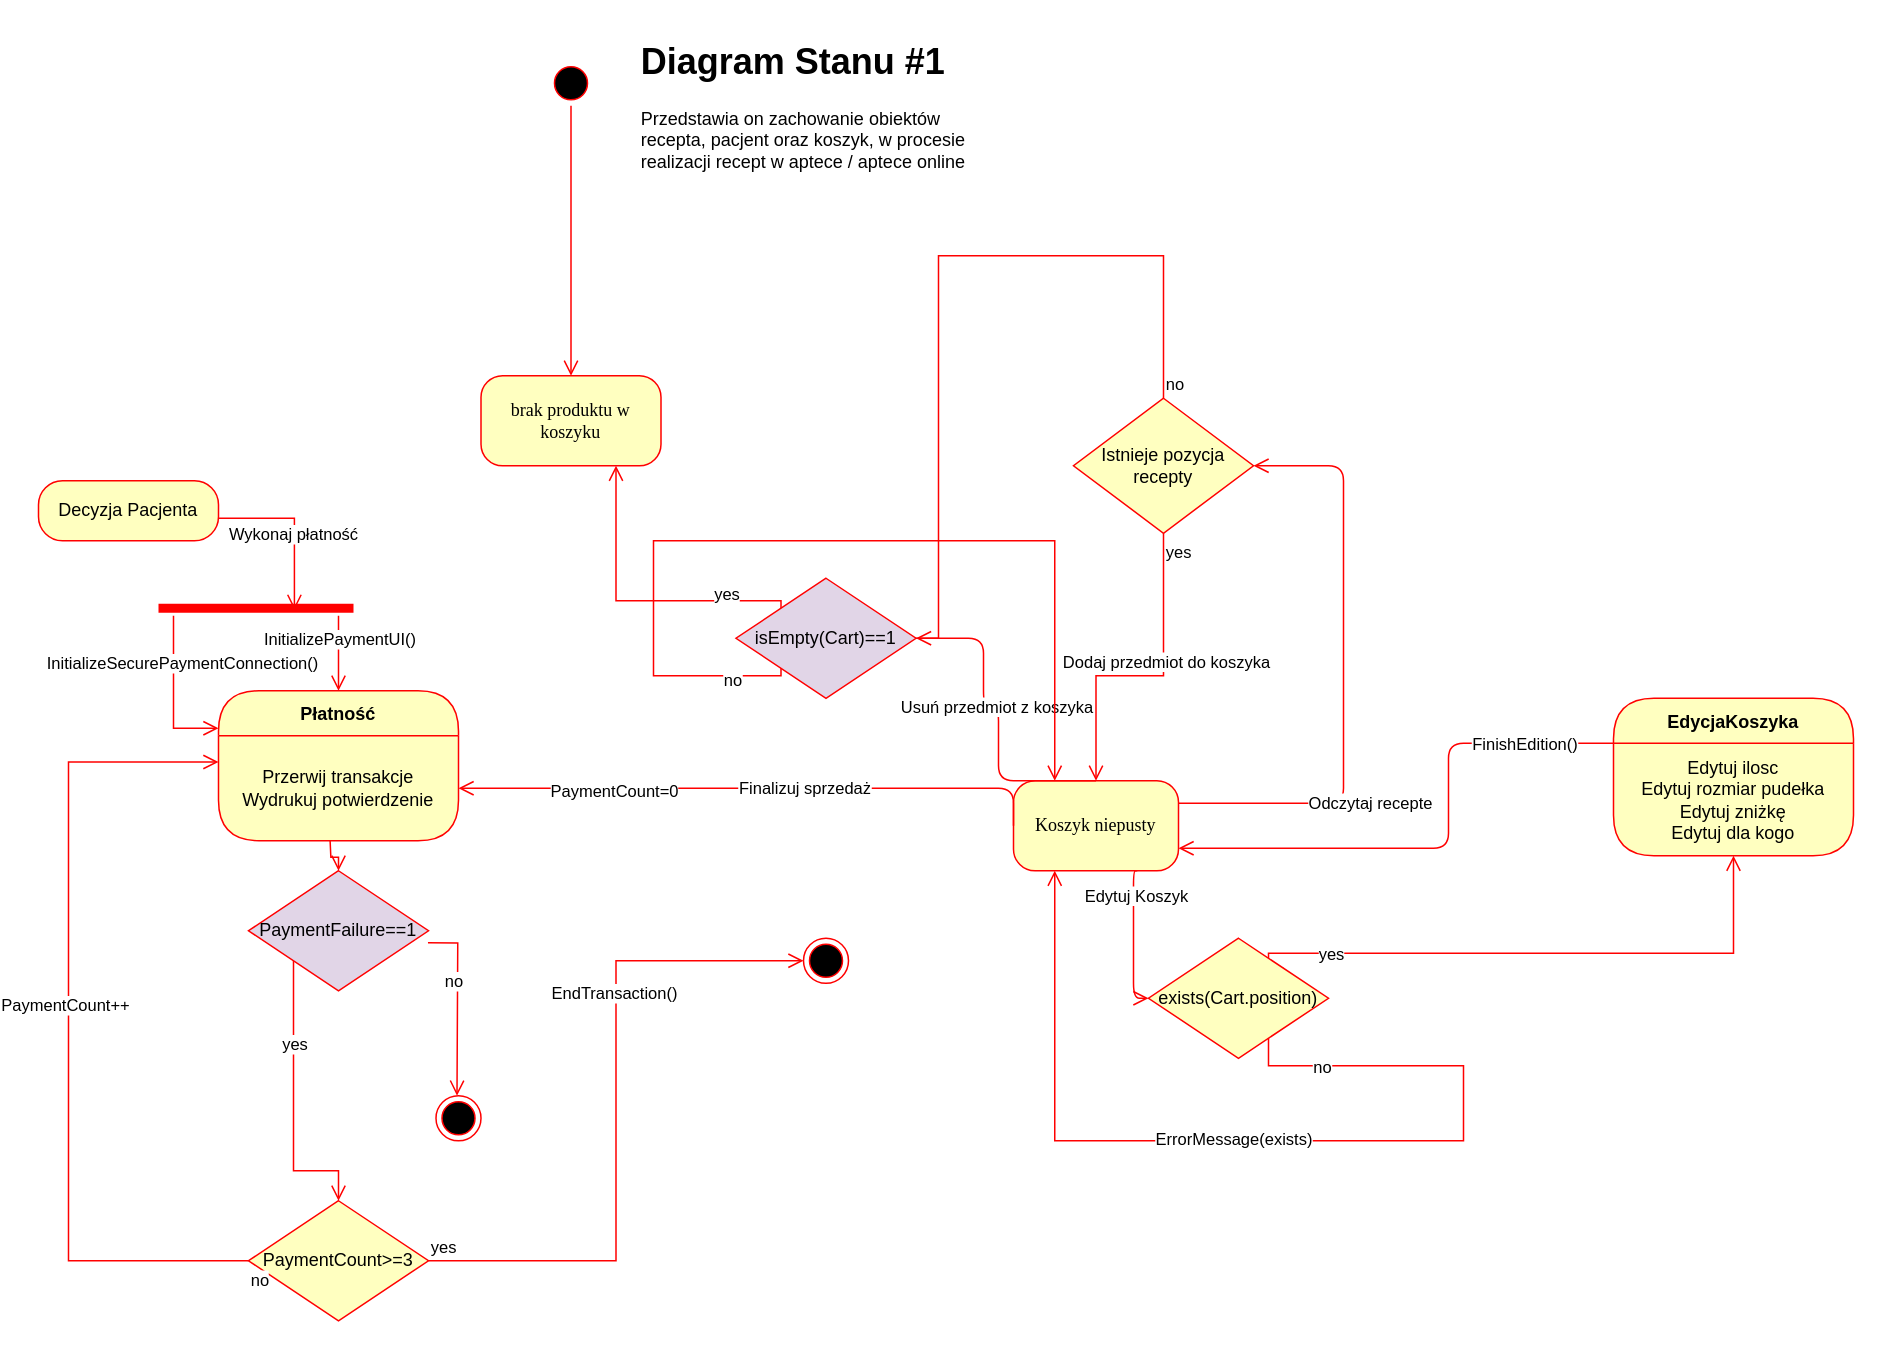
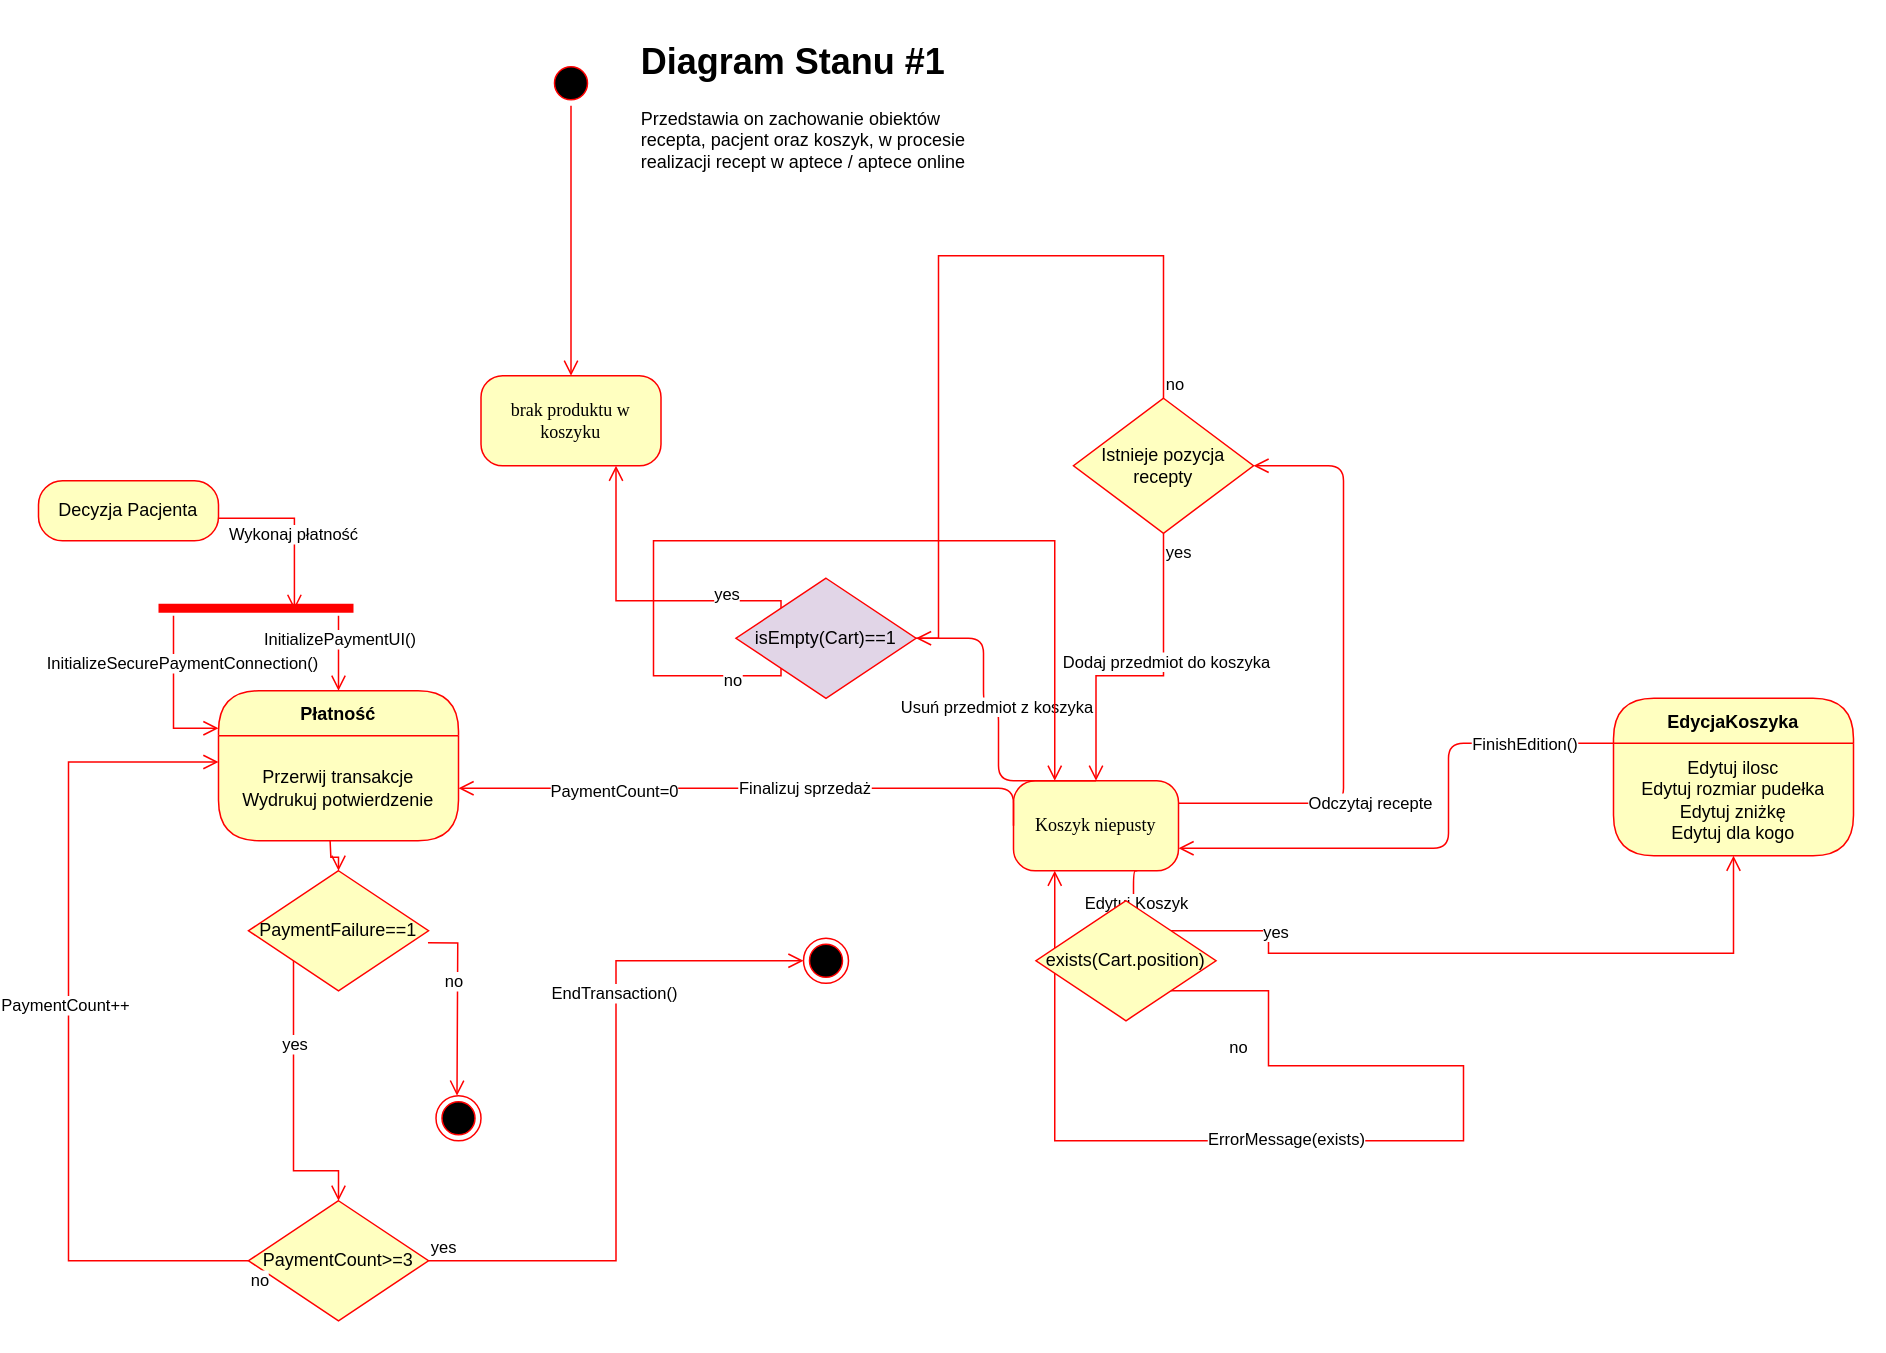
node "PaymentFailure==1": fillcolor #e1d5e7 -> #ffffc0
node "exists(Cart.position)": moved (1238, 998) -> (1126, 961)
